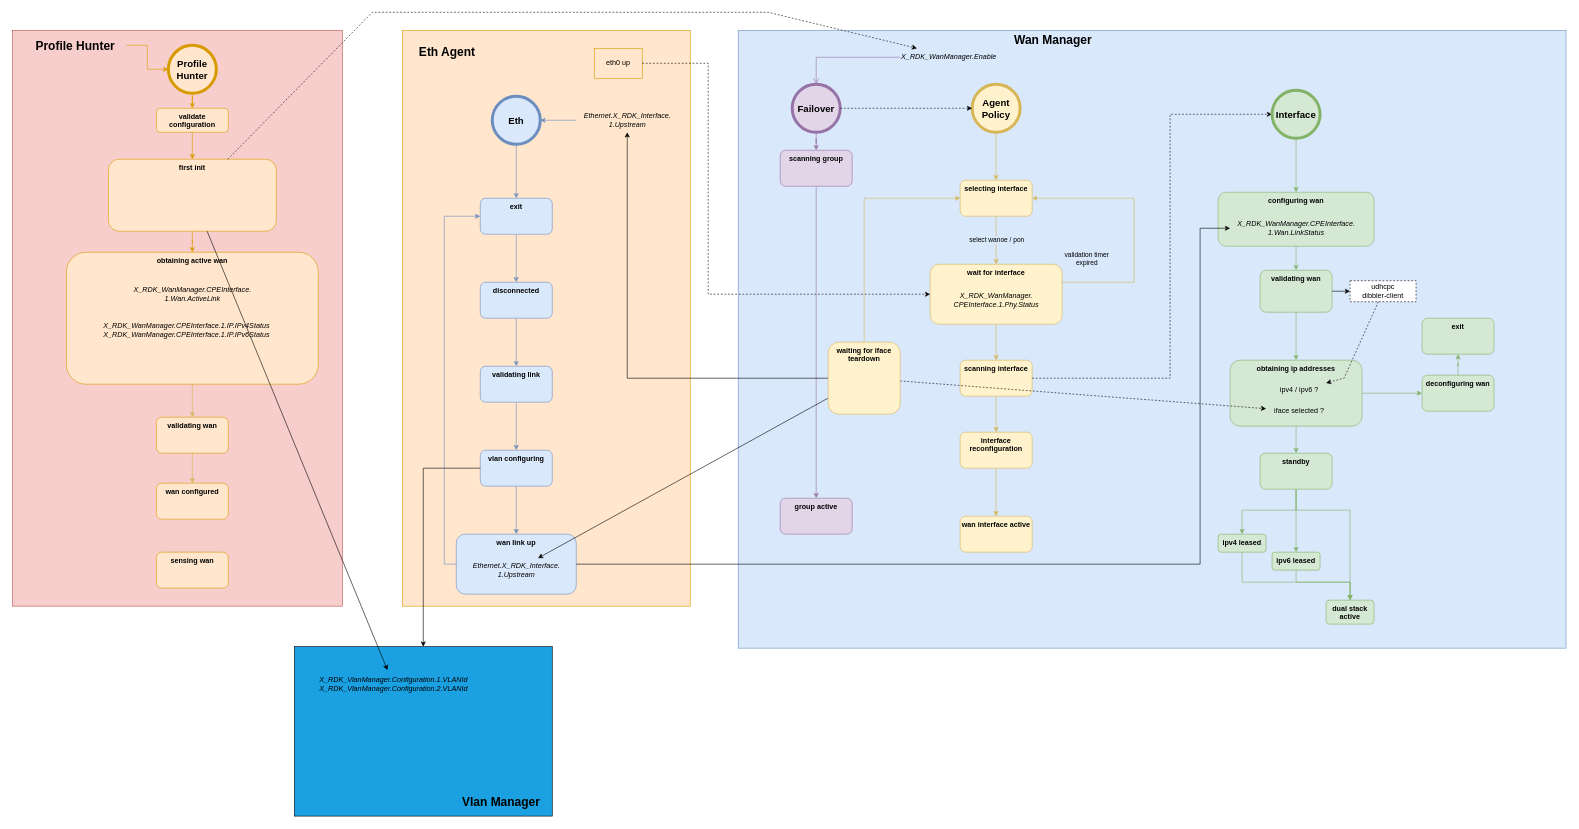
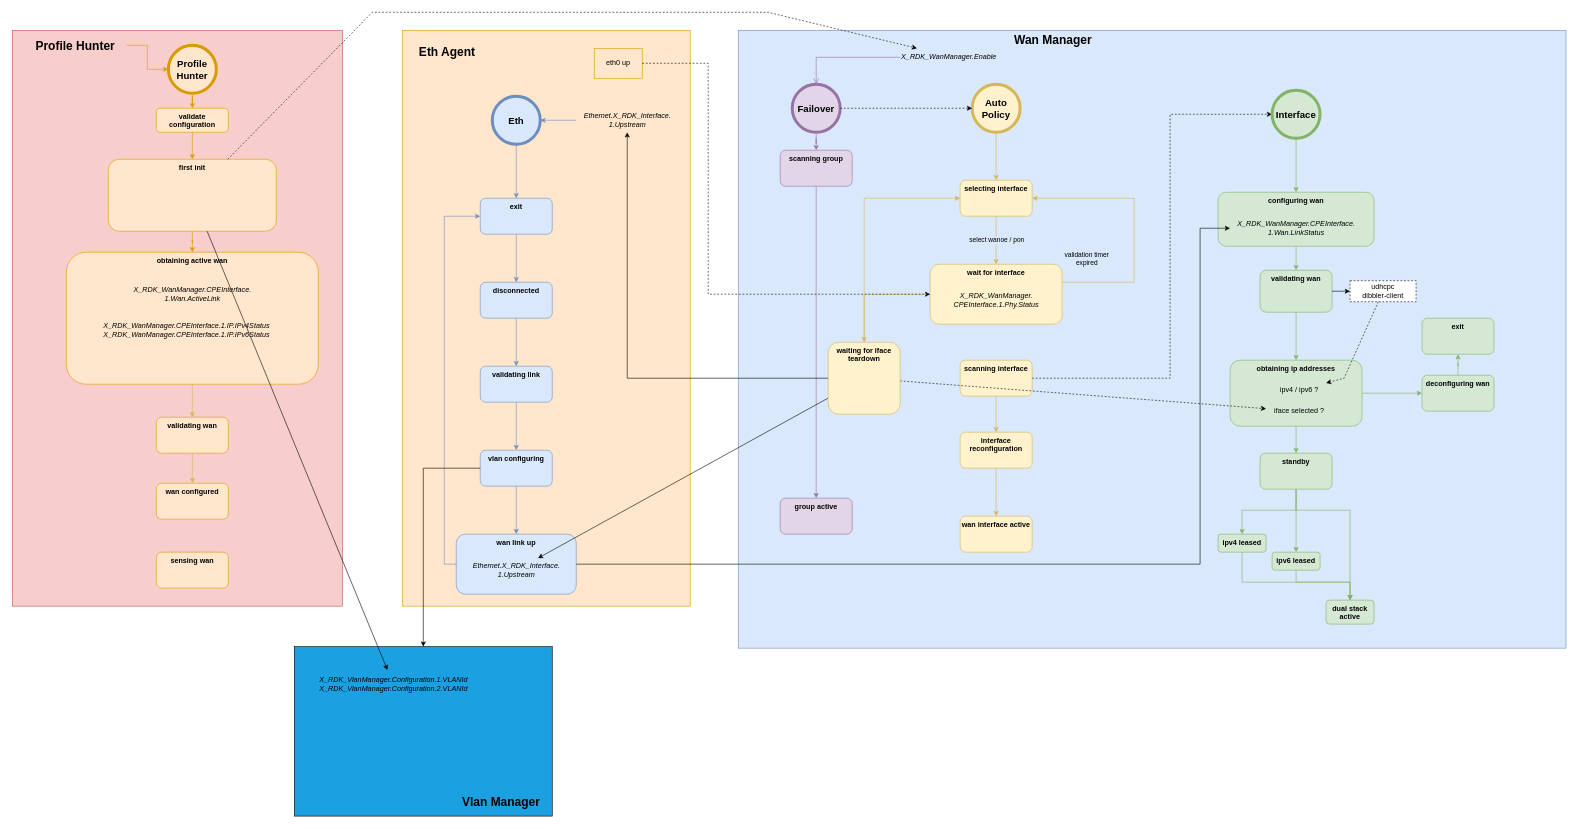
node "Agent Policy": label "Agent Policy" -> "Auto Policy"
edge "wait for interface" -> "scanning interface": now "wait for interface" -> "waiting for iface teardown"
